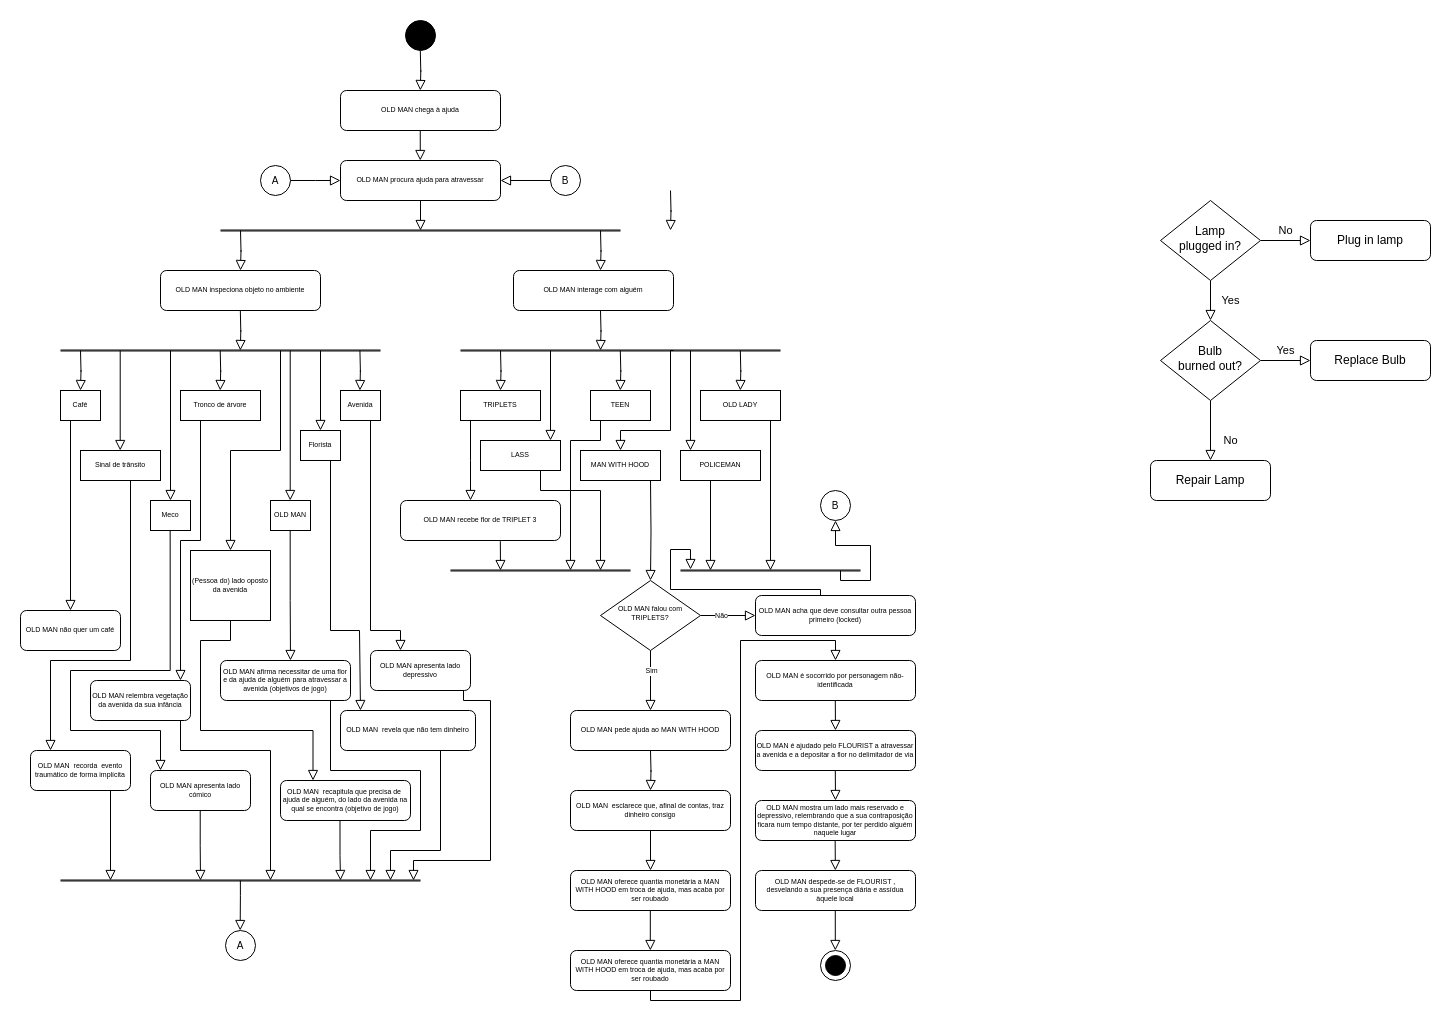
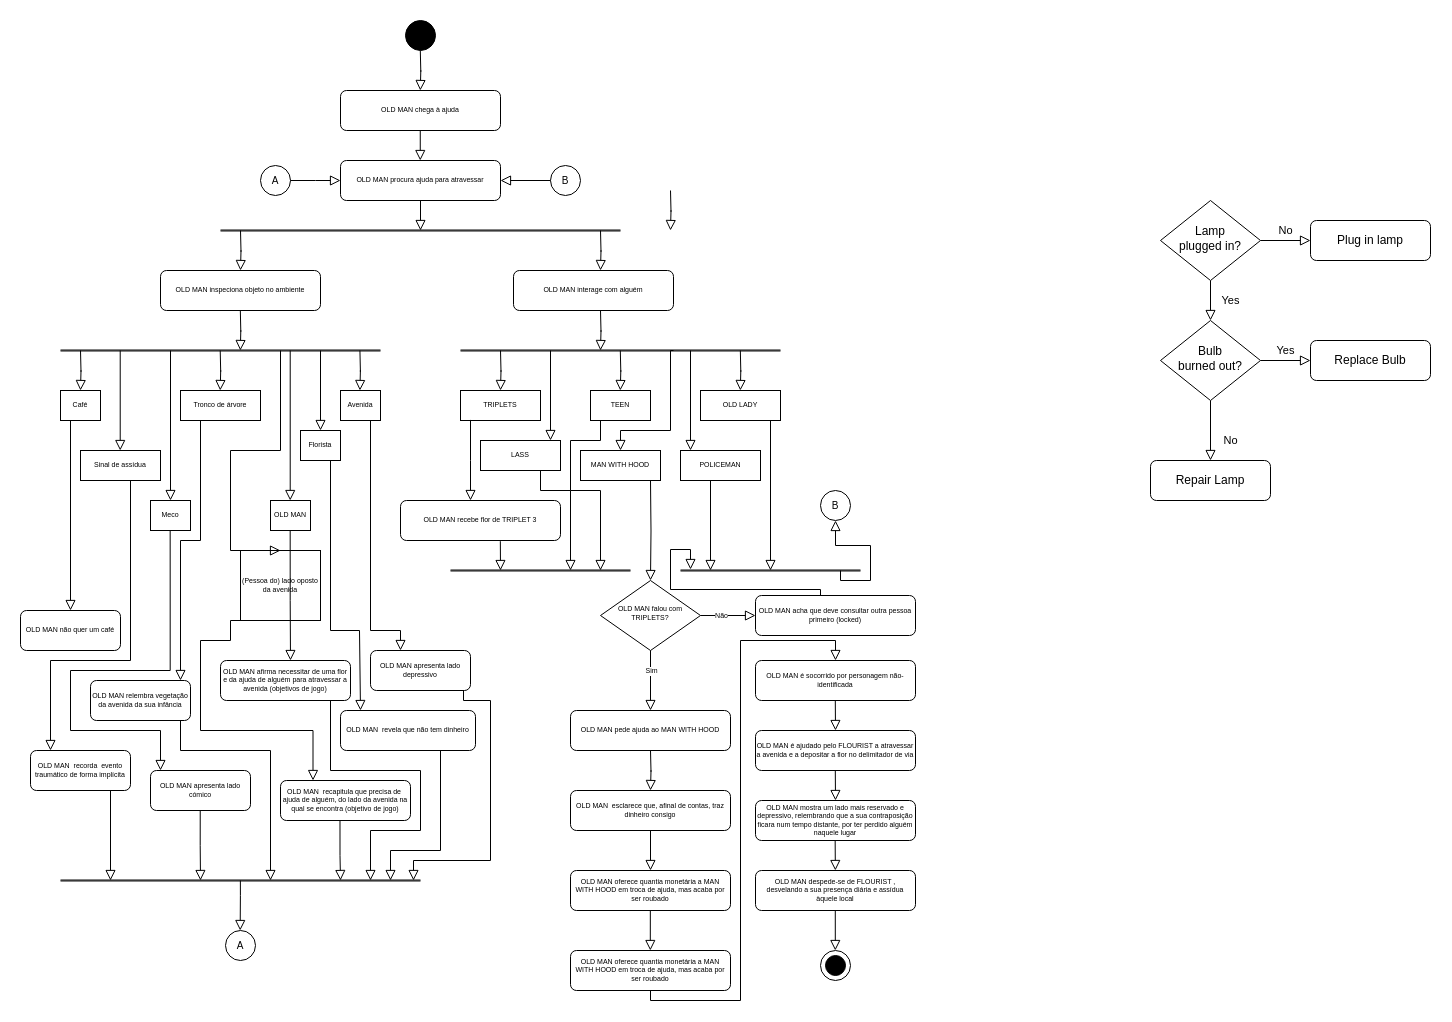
node "Sinal de trânsito": label "Sinal de trânsito" -> "Sinal de assídua"
node "(Pessoa do) lado oposto da avenida": moved (231, 586) -> (281, 586)
